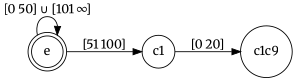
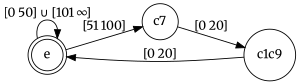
node "c1": label "c1" -> "c7"
edge "c1c9" -> "e": added, label "[0 20]"
